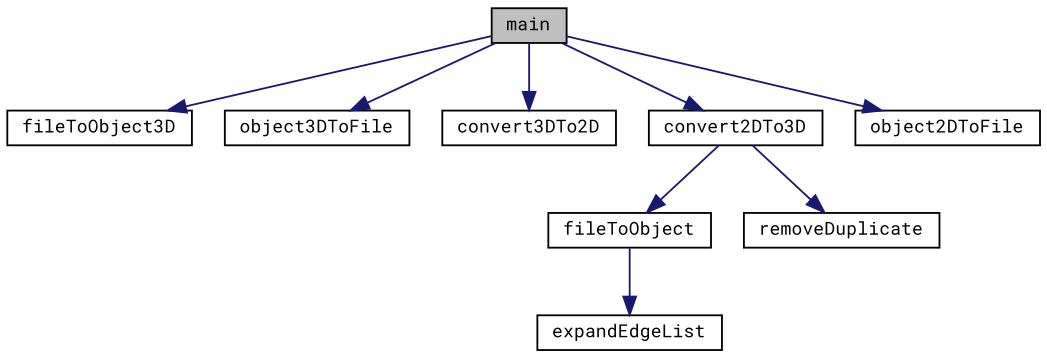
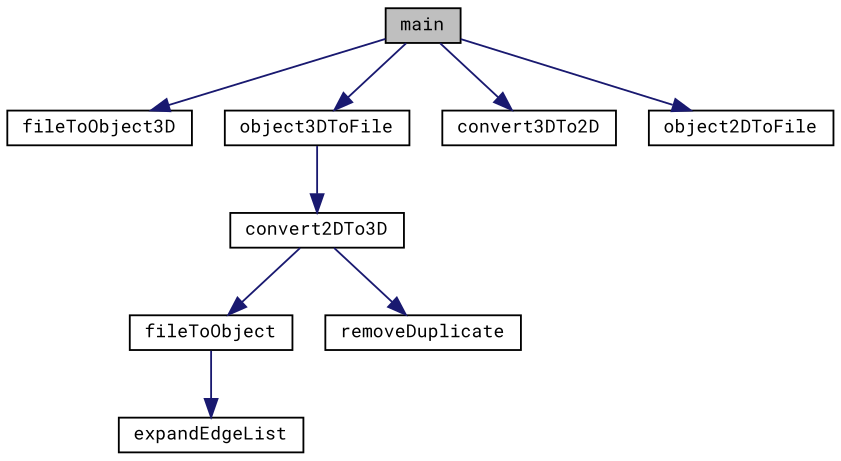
edge "main" -> "convert2DTo3D": now "object3DToFile" -> "convert2DTo3D"
